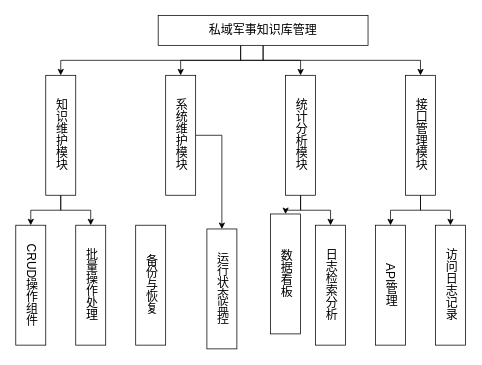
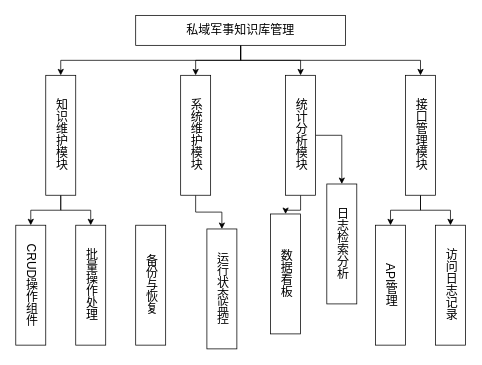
node "私域军事知识库管理": moved (263, 30) -> (240, 30)
node "系统维护模块": moved (180, 135) -> (195, 135)
node "日志检索分析": moved (330, 285) -> (342, 244)
